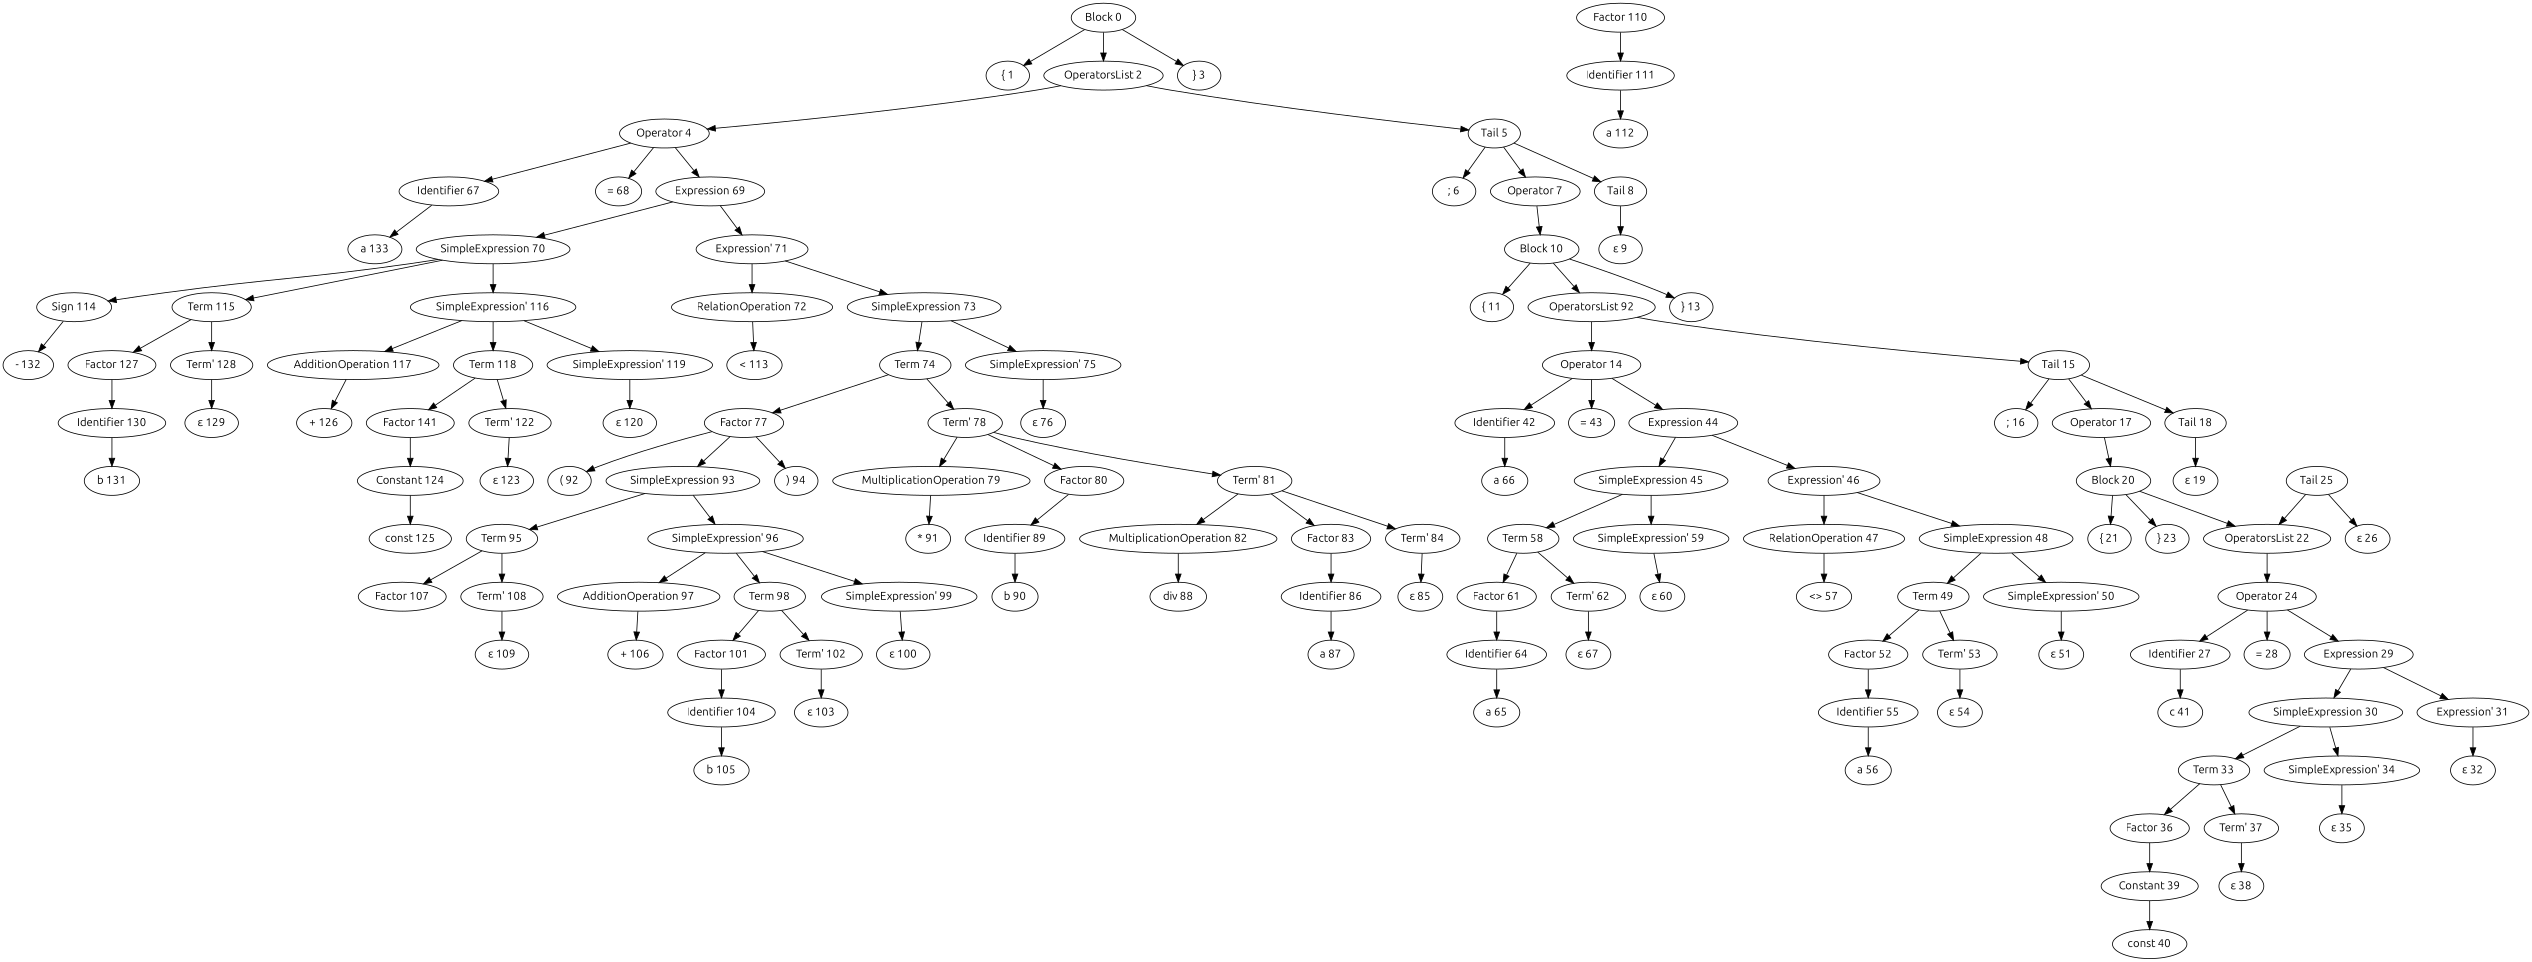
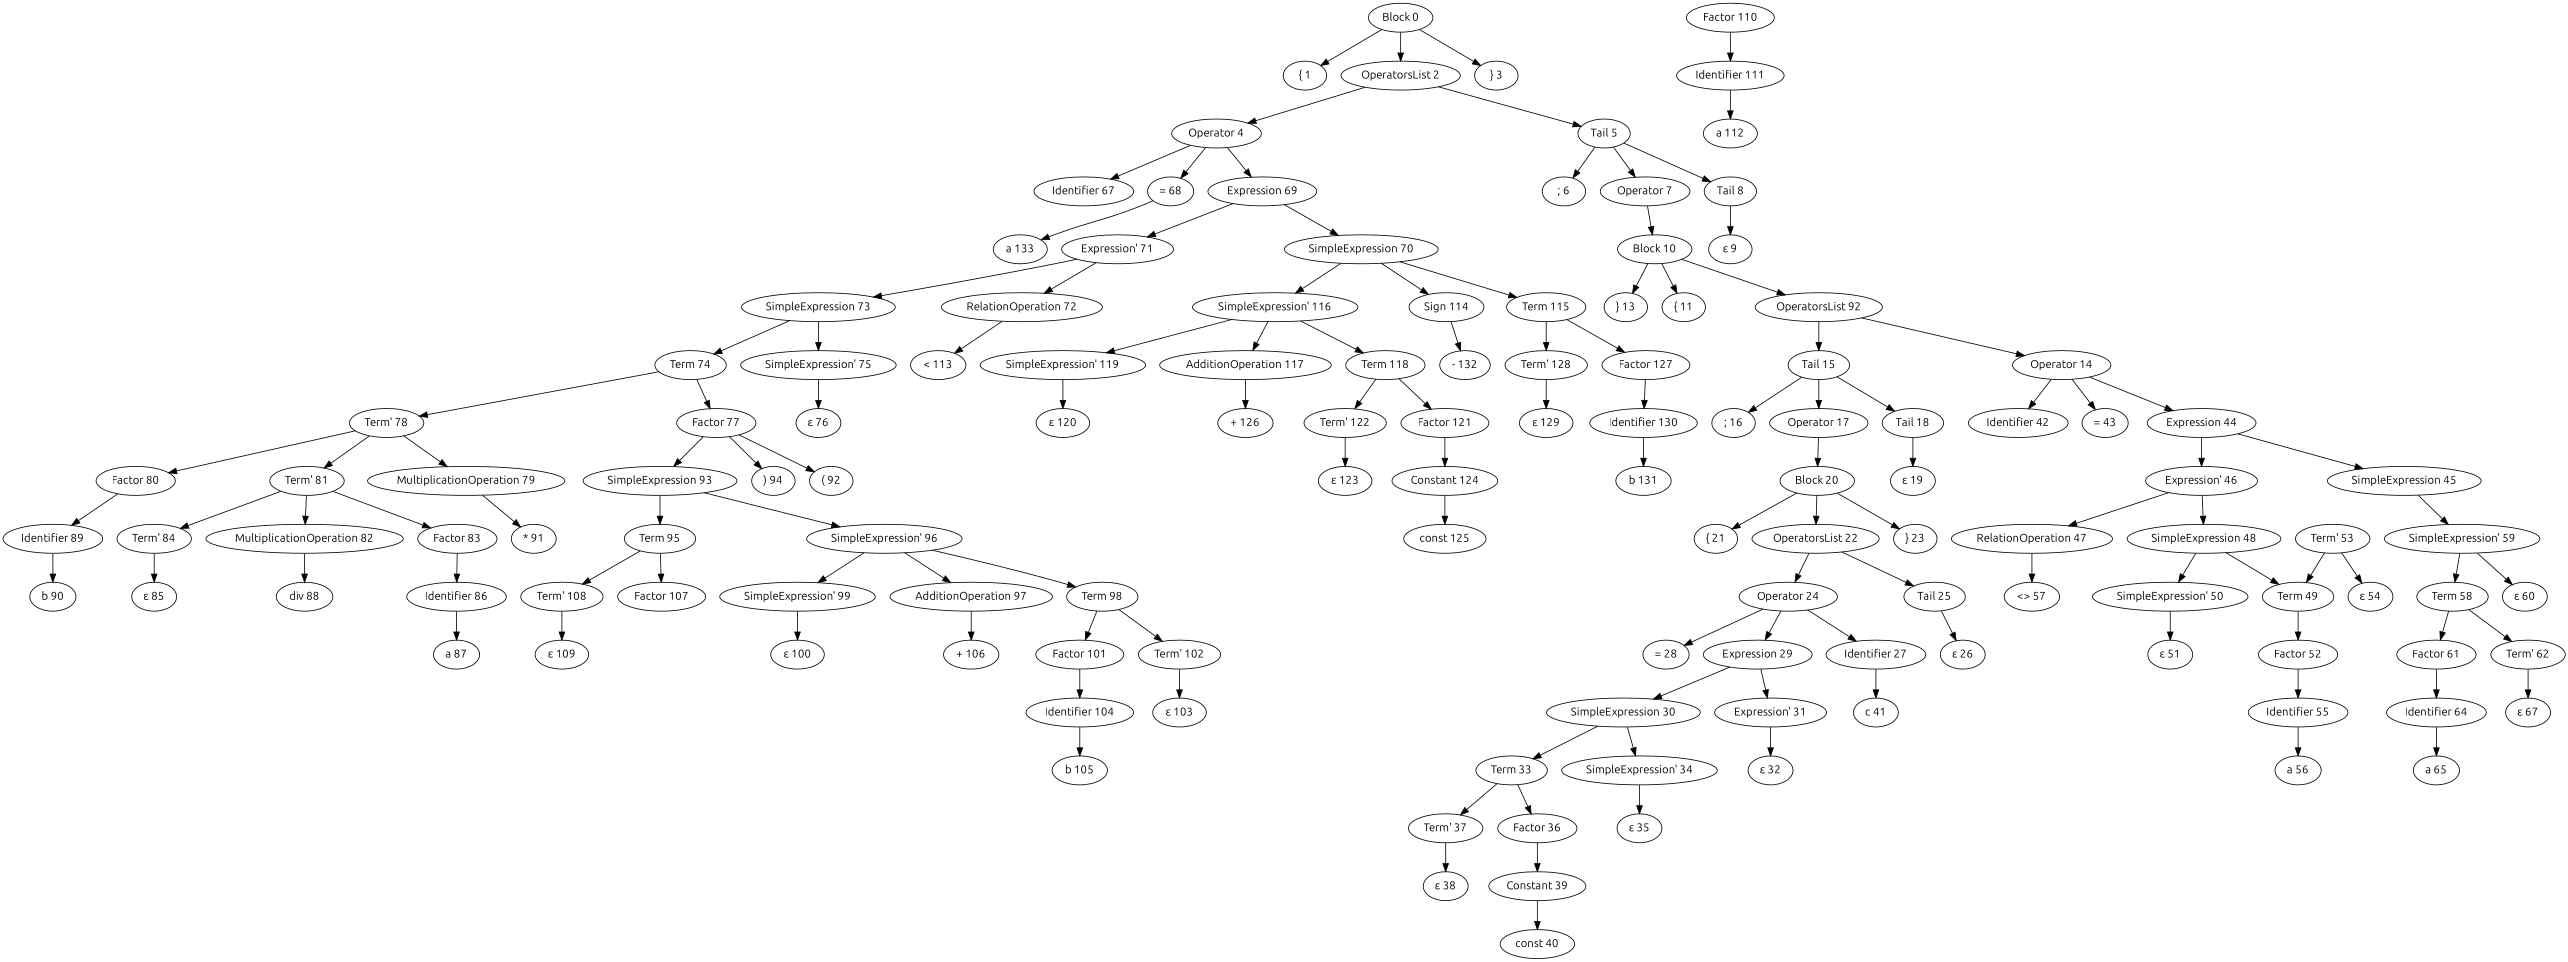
edge "Identifier 67" -> "a 133": now "= 68" -> "a 133"
node "Factor 141": label "Factor 141" -> "Factor 121"
node "a 66": removed
edge "Tail 25" -> "OperatorsList 22": reversed
edge "SimpleExpression 45" -> "Term 58": now "SimpleExpression' 59" -> "Term 58"
edge "Term 49" -> "Term' 53": reversed
